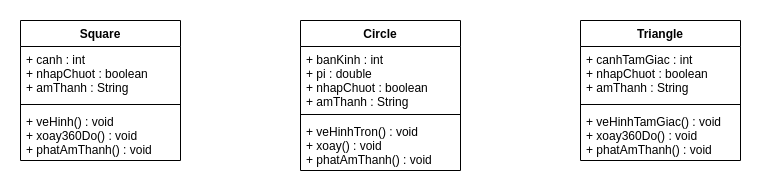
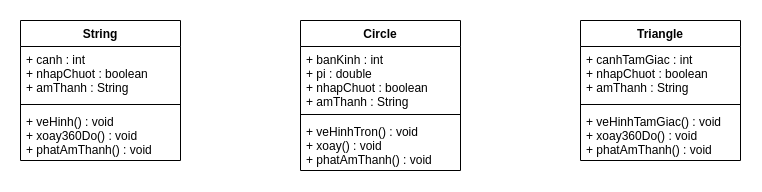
node "Square": label "Square" -> "String"
